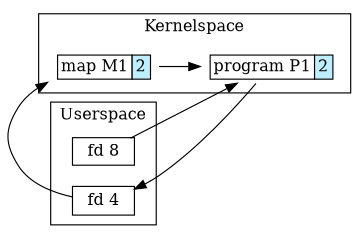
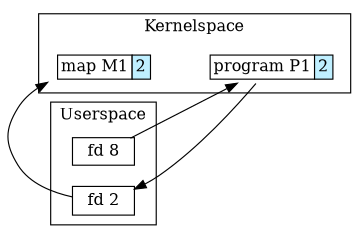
edge "map M1" -> "program P1": removed
node "fd 4": label "fd 4" -> "fd 2"
